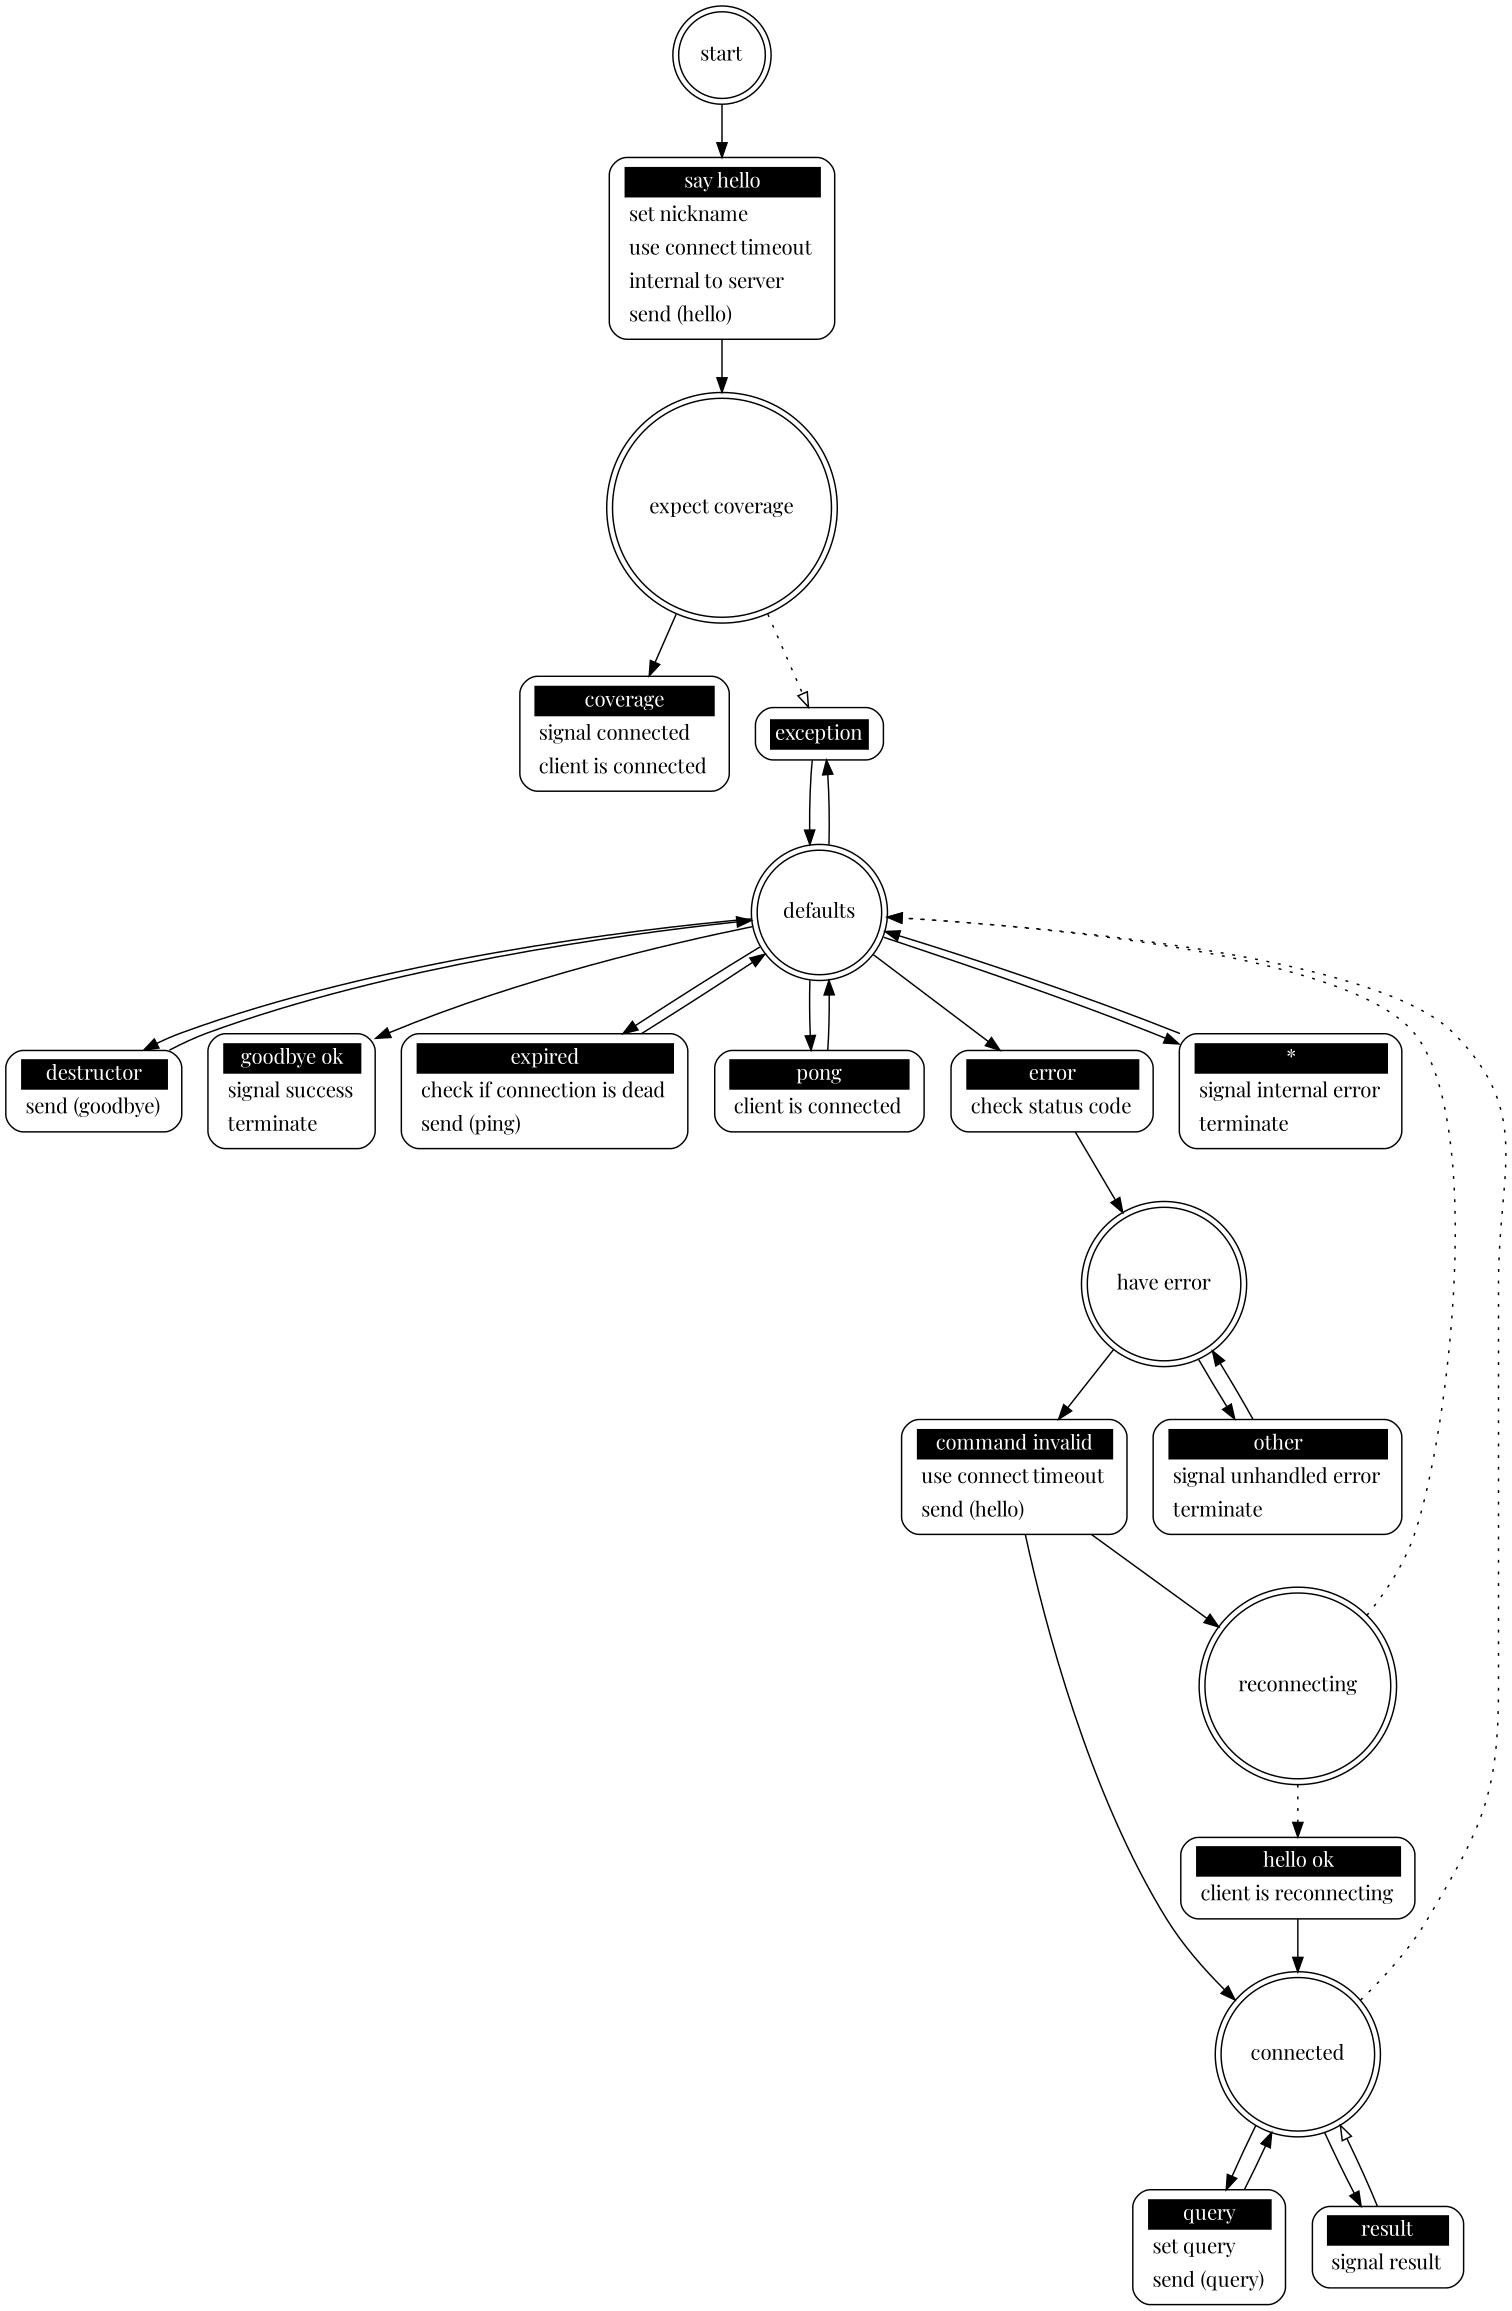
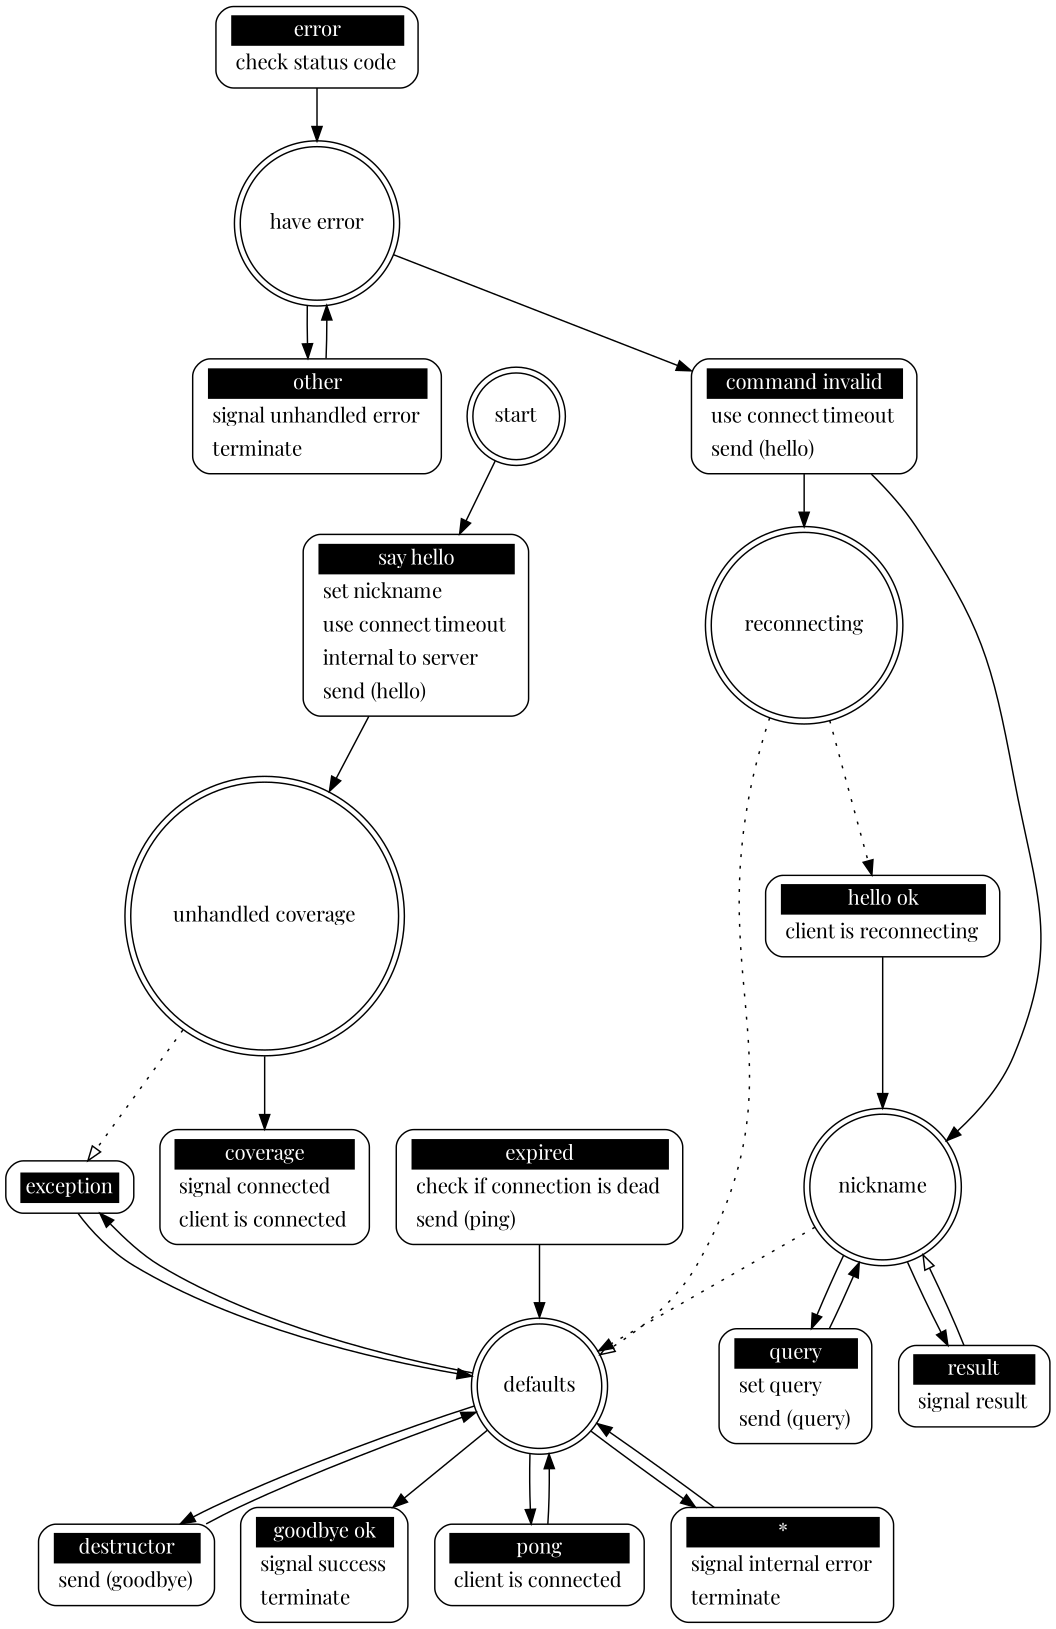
node "expect coverage": label "expect coverage" -> "unhandled coverage"
edge "defaults" -> "expired": removed
edge "defaults" -> "error": removed
node "connected": label "connected" -> "nickname"
